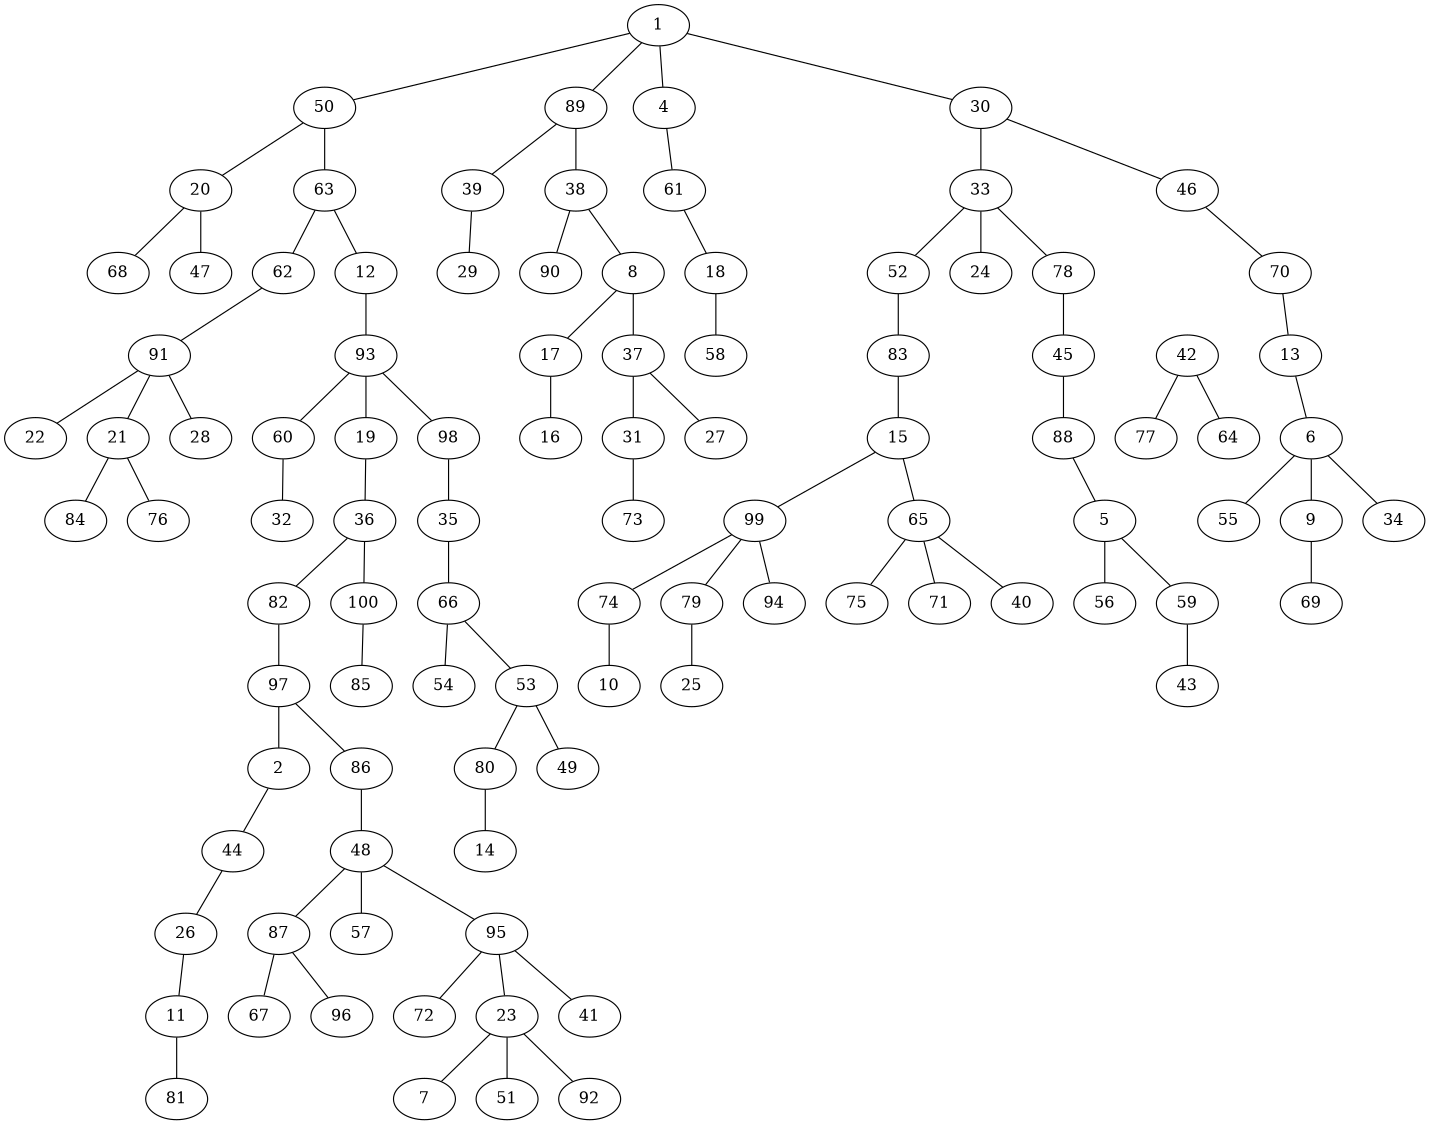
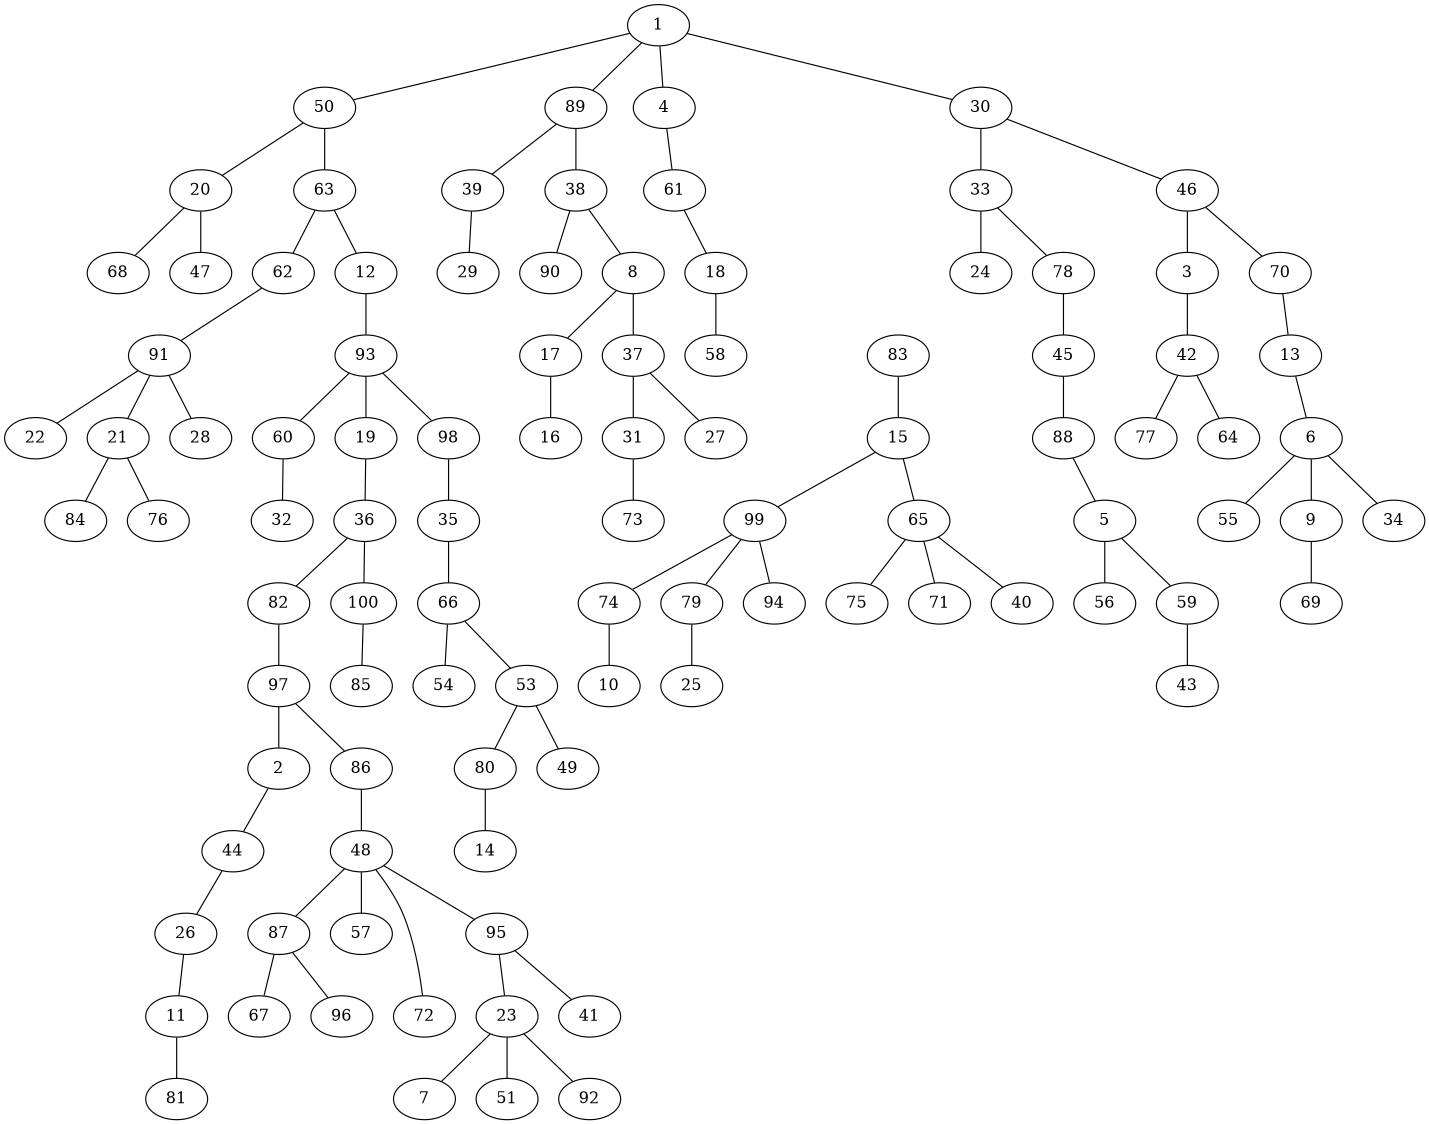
node "52": removed
node "3": added
edge "95" -- "72": now "48" -- "72"
